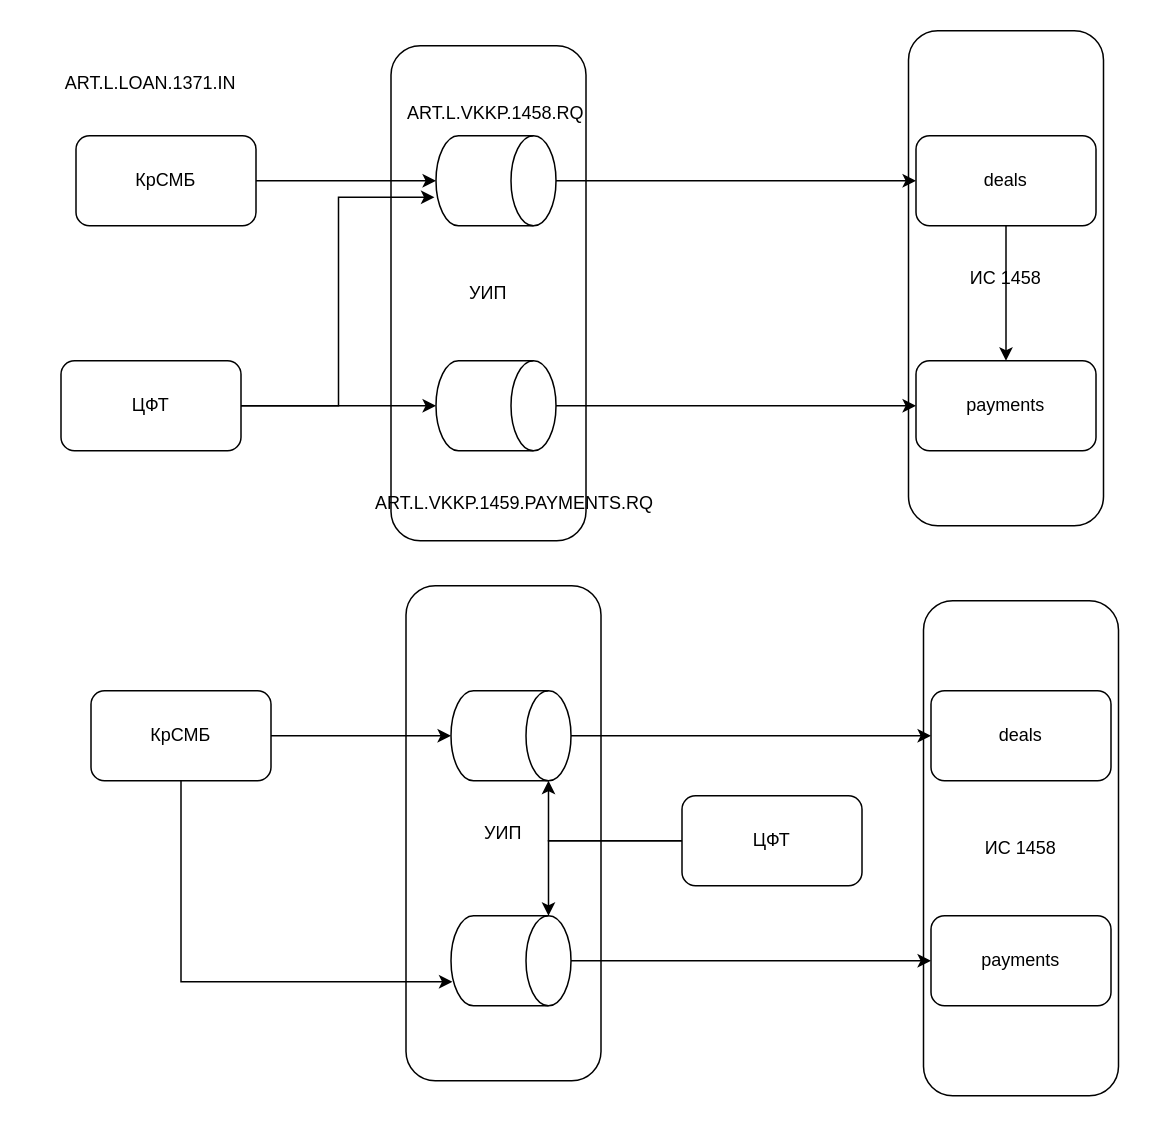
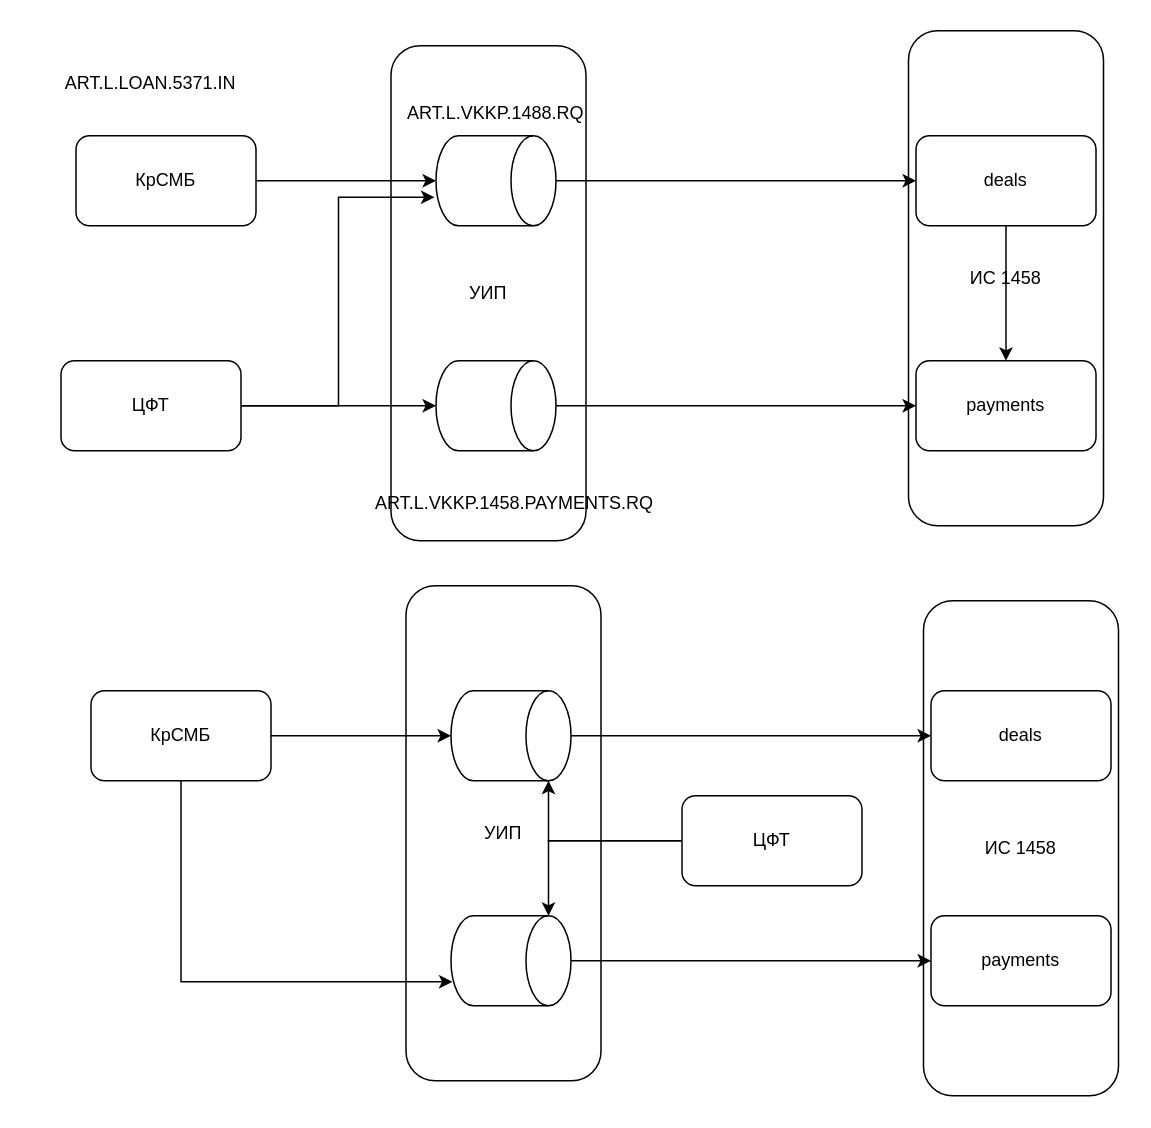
node "ART.L.LOAN.1371.IN": label "ART.L.LOAN.1371.IN" -> "ART.L.LOAN.5371.IN"
node "ART.L.VKKP.1458.RQ": label "ART.L.VKKP.1458.RQ" -> "ART.L.VKKP.1488.RQ"
node "ART.L.VKKP.1459.PAYMENTS.RQ": label "ART.L.VKKP.1459.PAYMENTS.RQ" -> "ART.L.VKKP.1458.PAYMENTS.RQ"
